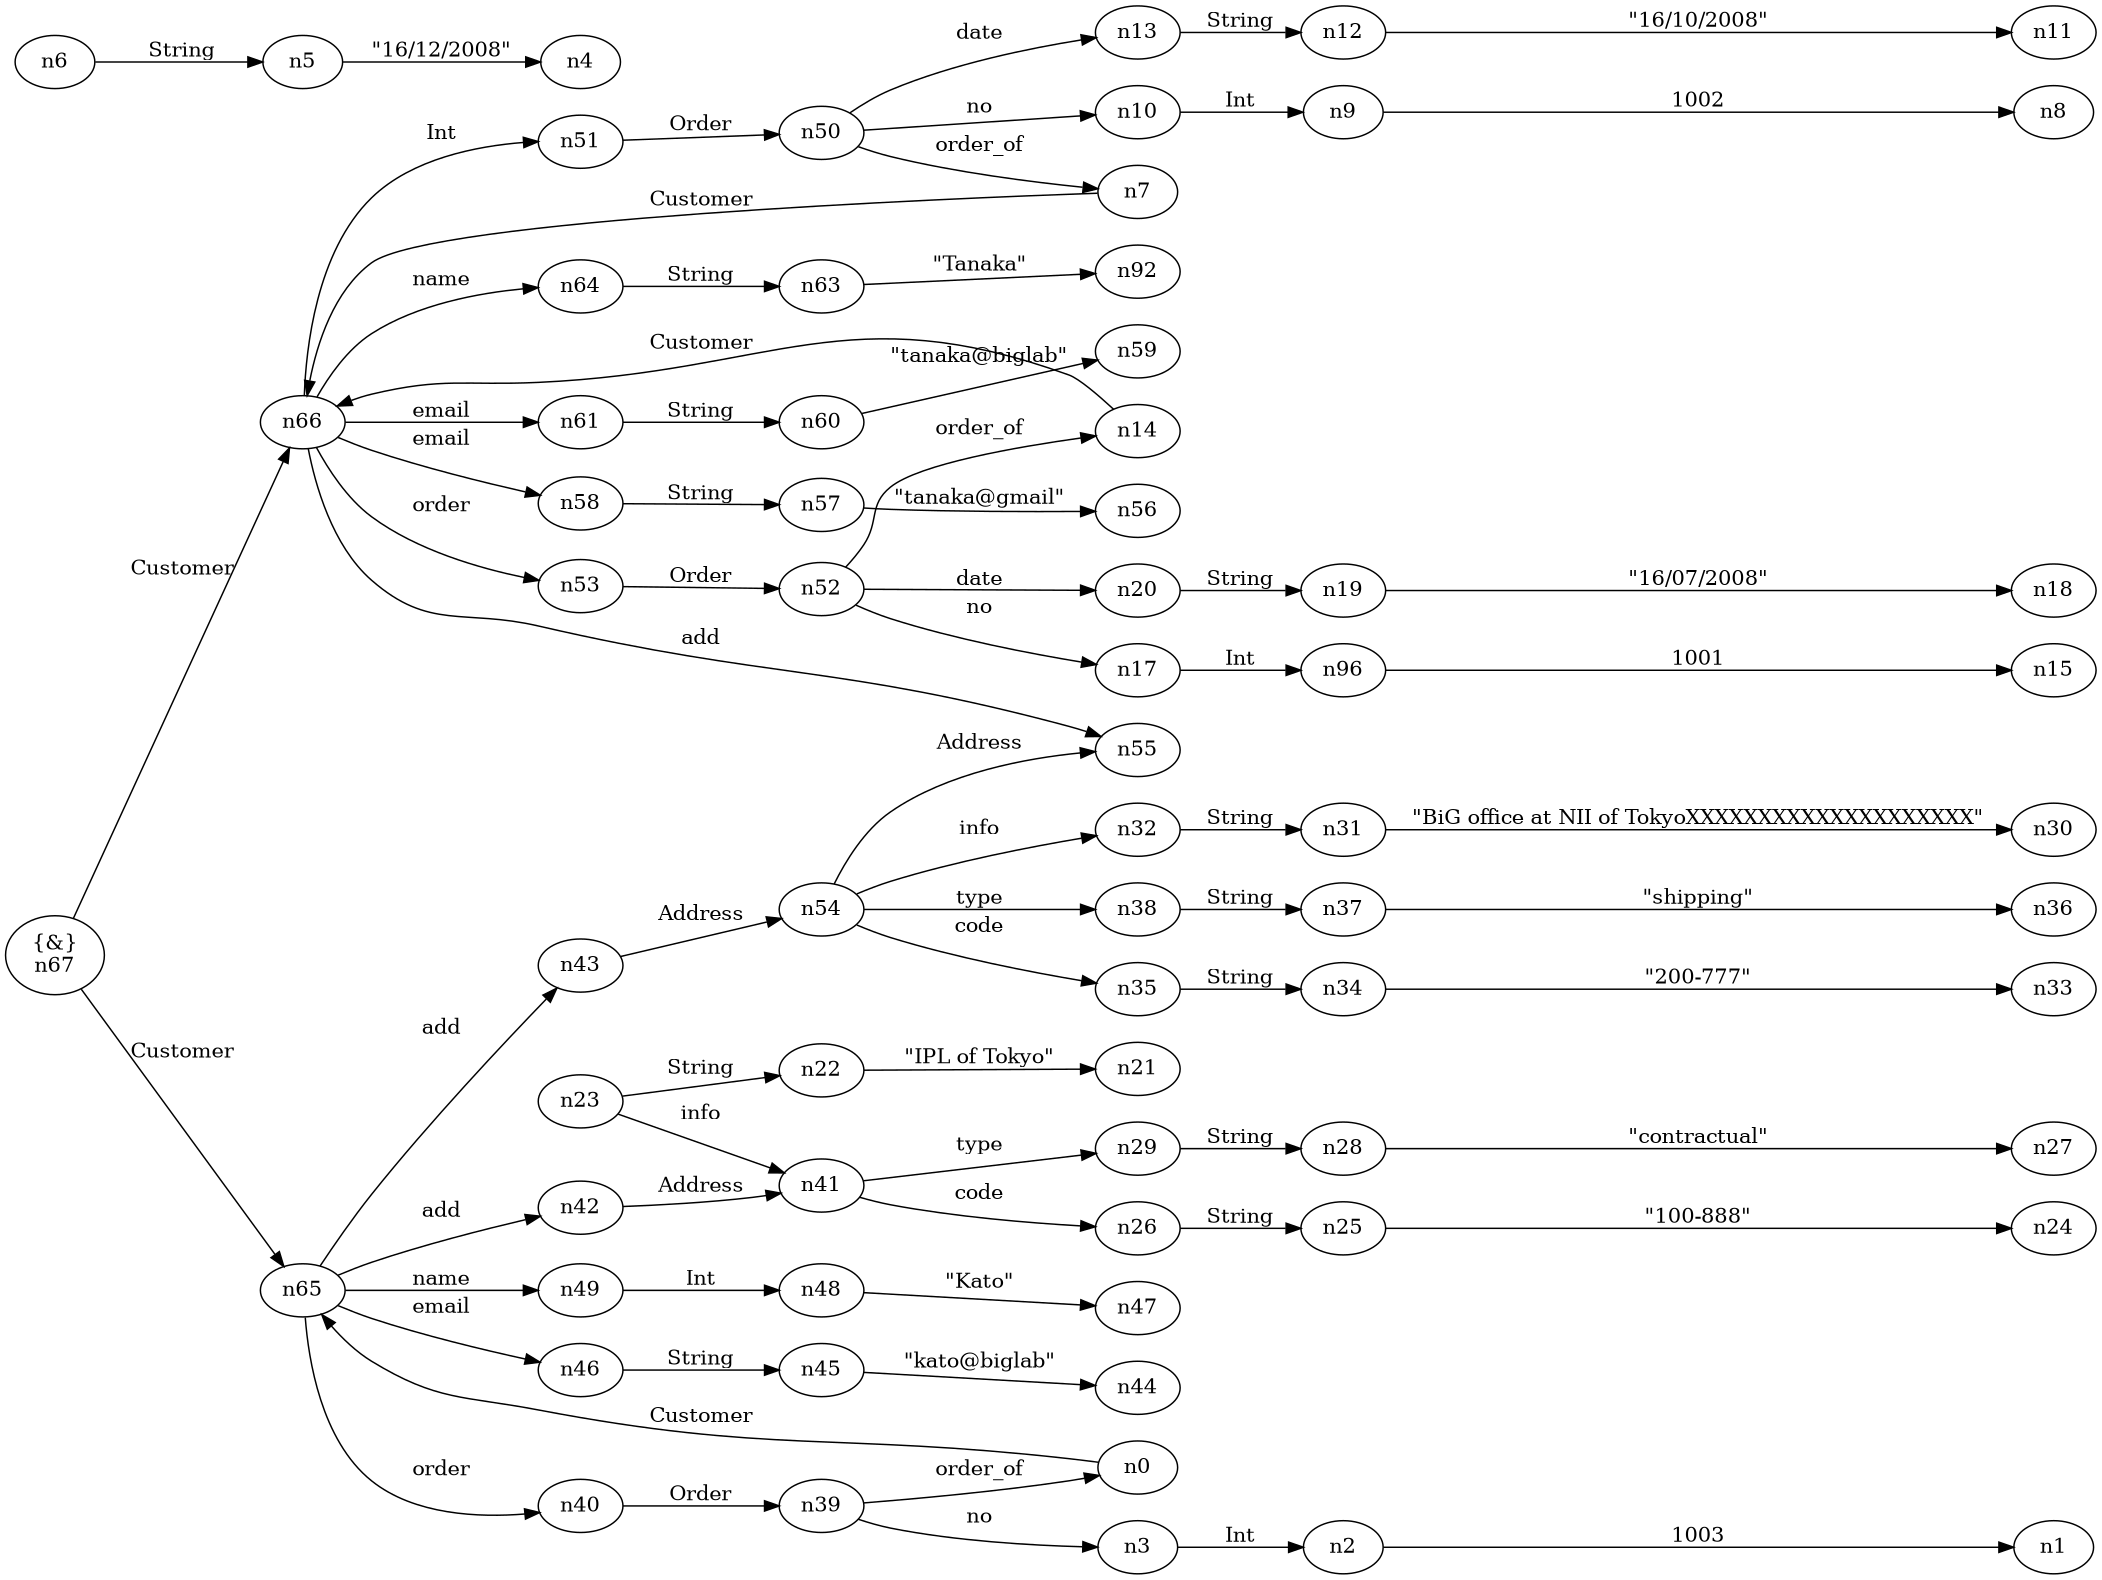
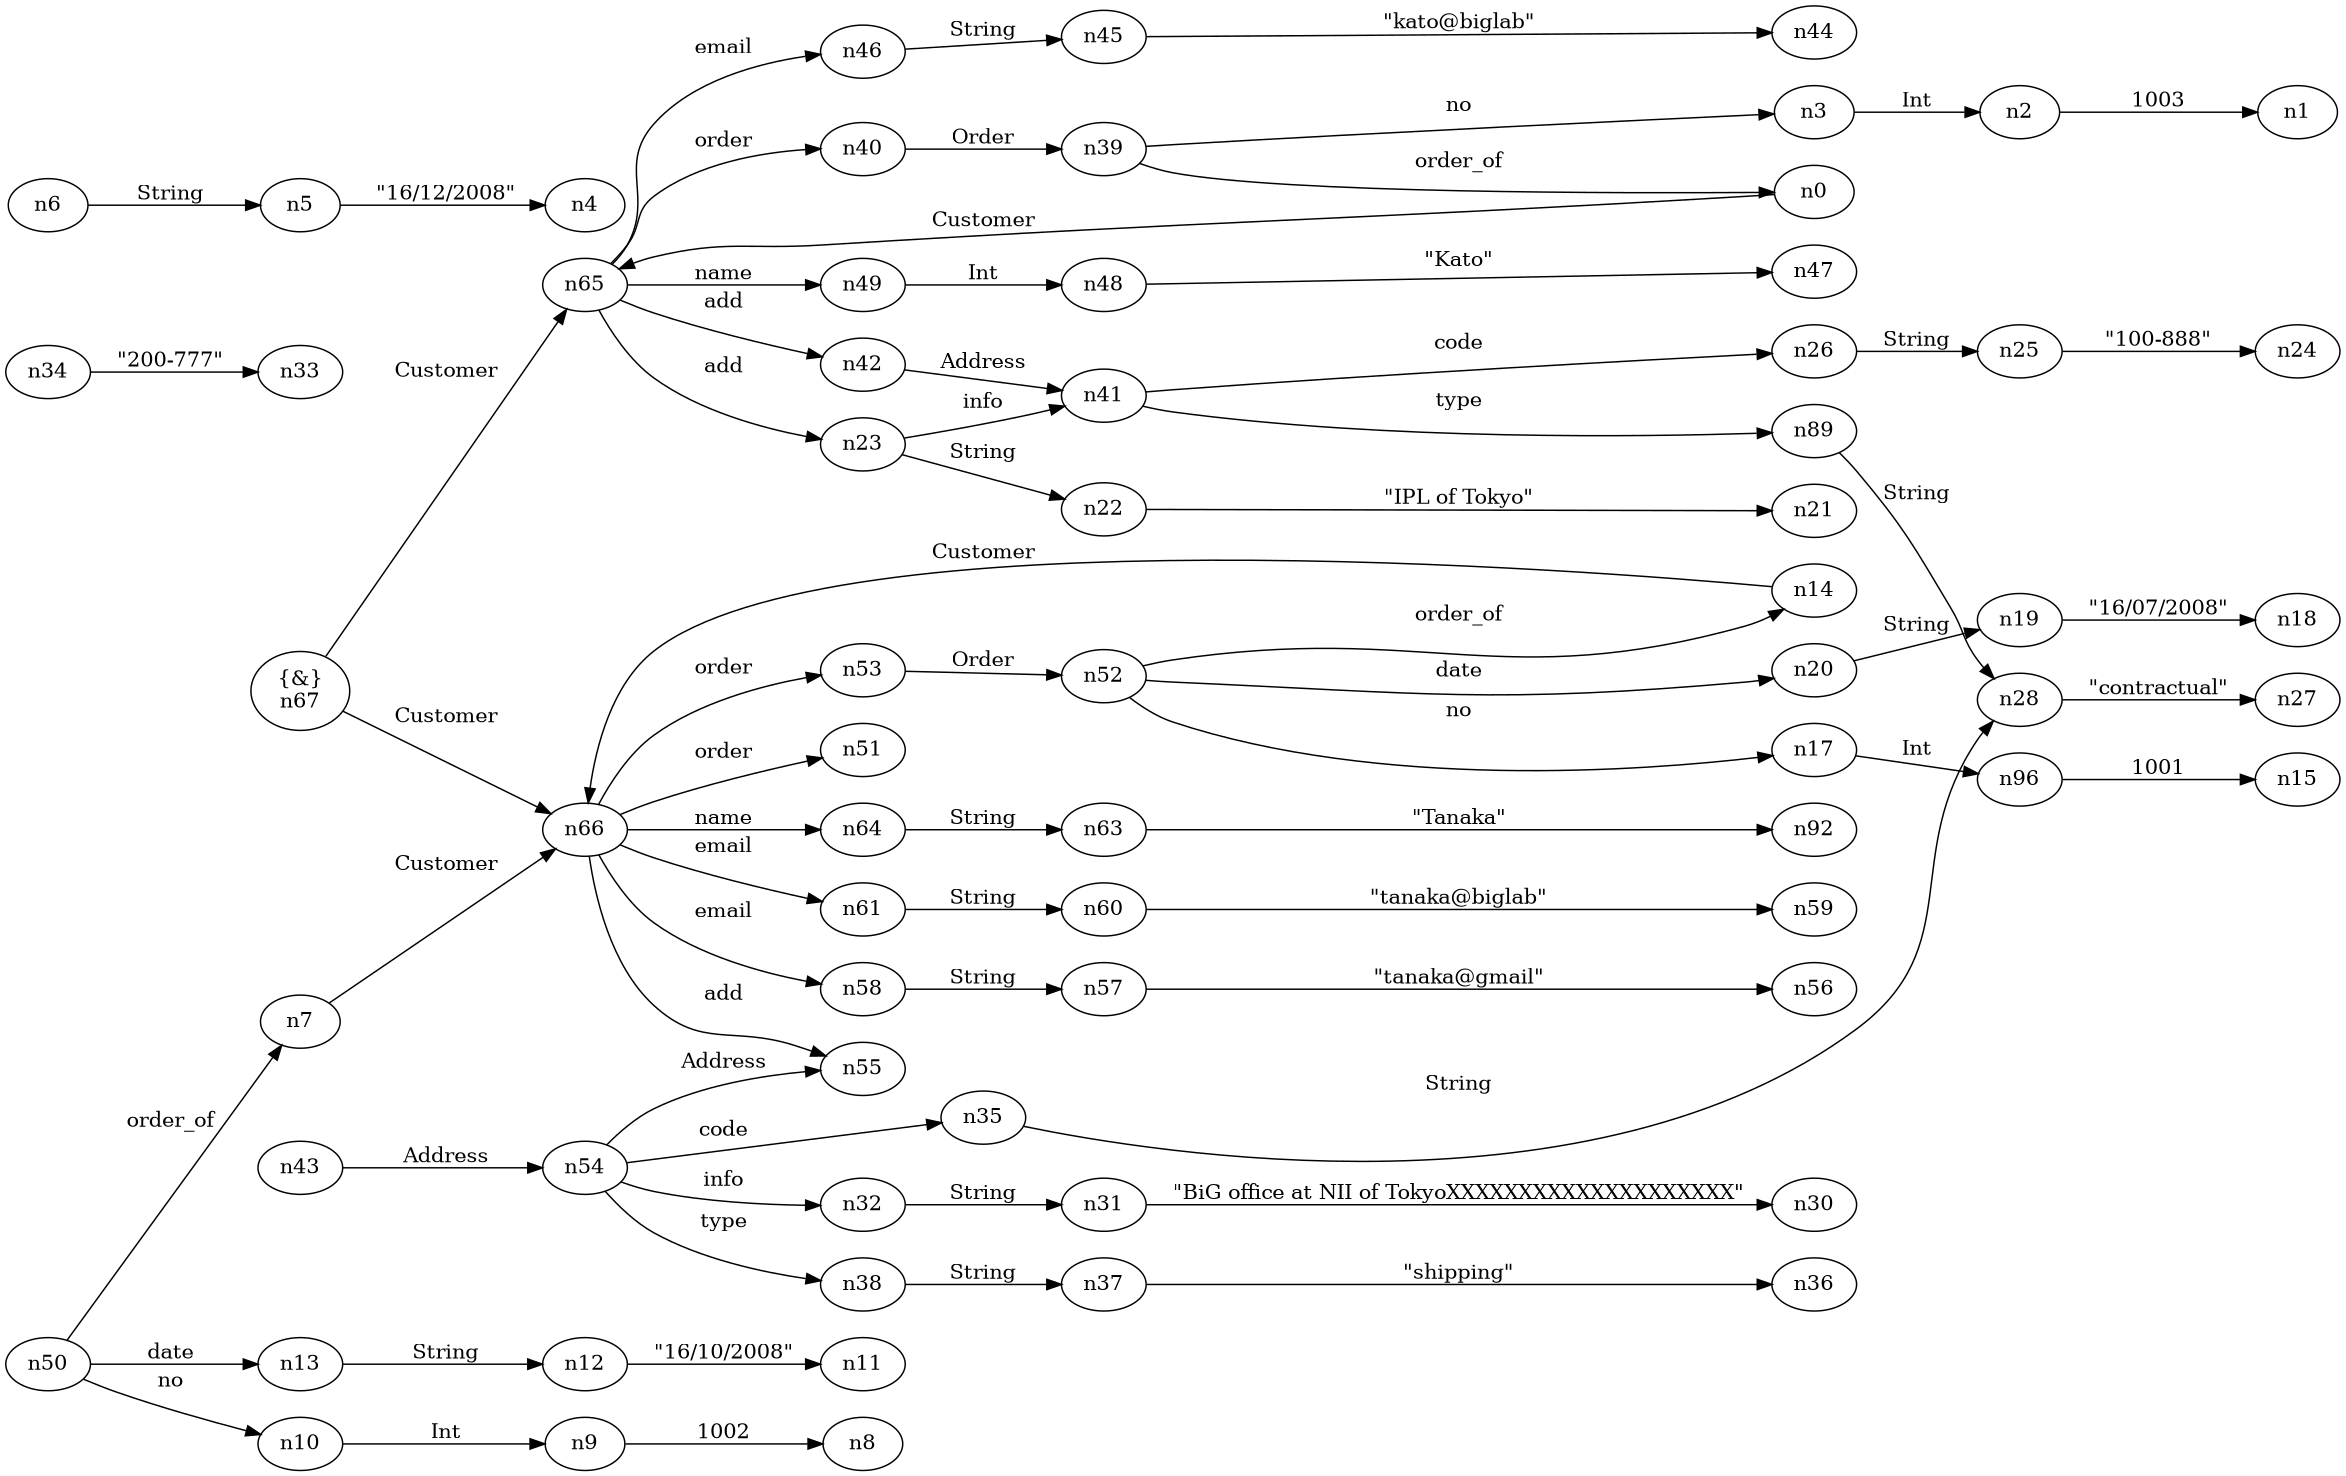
edge "n66" -> "n51": label "Int" -> "order"
edge "n51" -> "n50": removed, label "Order"
edge "n35" -> "n34": now "n35" -> "n28"
edge "n65" -> "n43": now "n65" -> "n23"
node "n29": label "n29" -> "n89"
